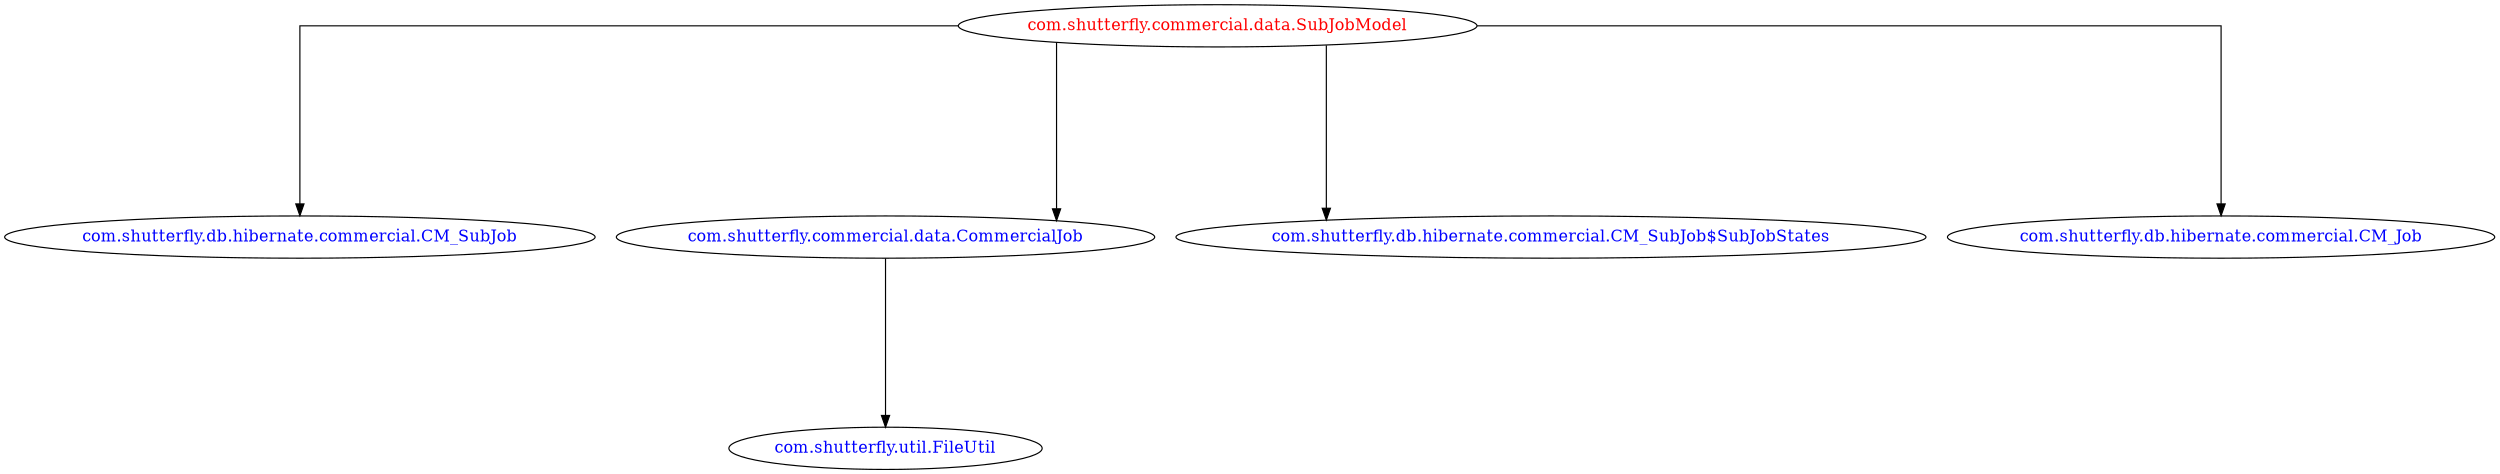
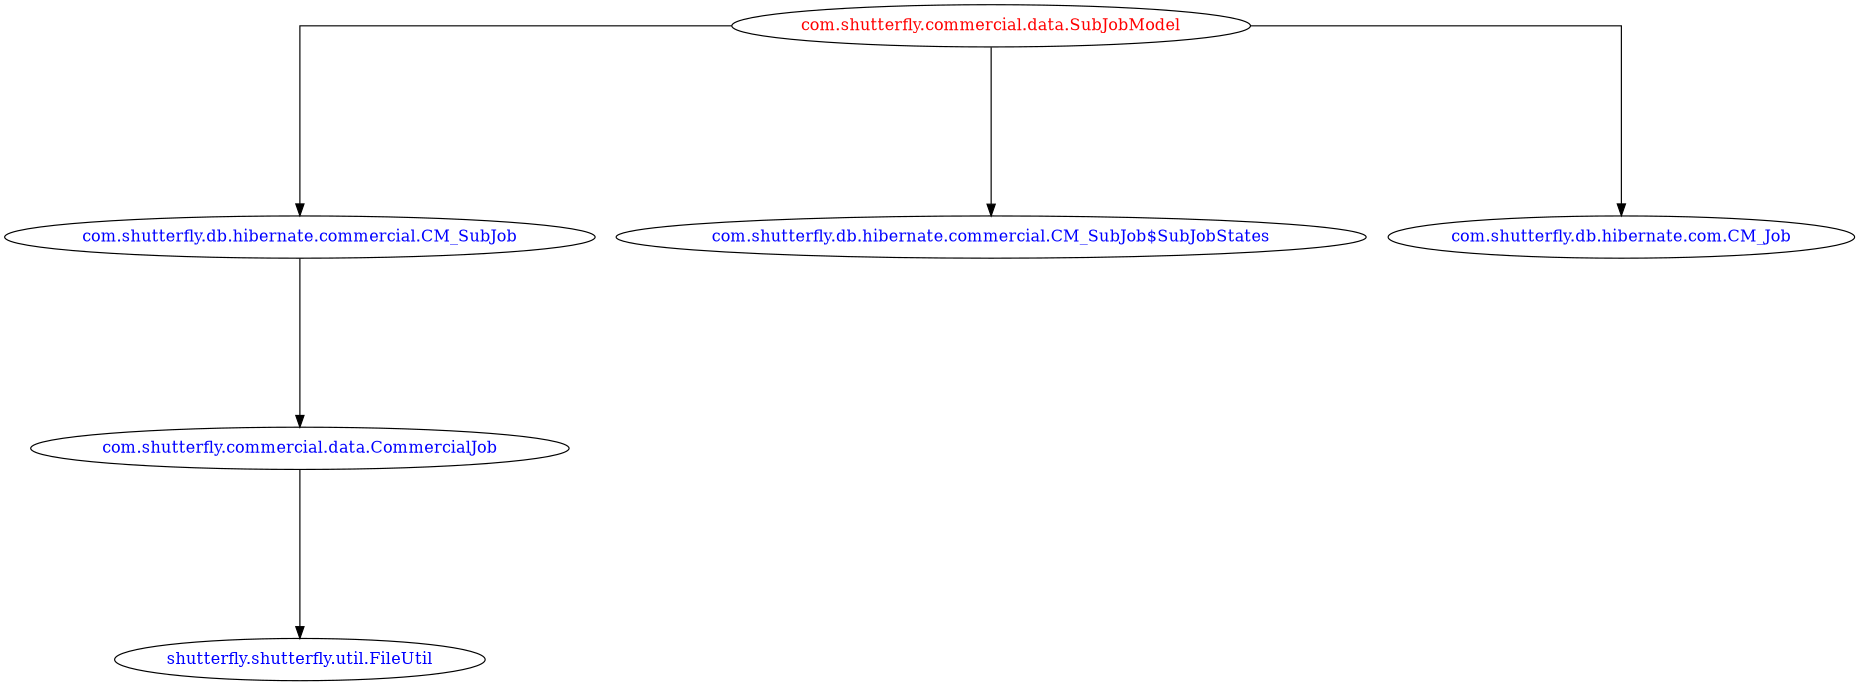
edge "com.shutterfly.commercial.data.SubJobModel" -> "com.shutterfly.commercial.data.CommercialJob": now "com.shutterfly.db.hibernate.commercial.CM_SubJob" -> "com.shutterfly.commercial.data.CommercialJob"
node "com.shutterfly.db.hibernate.commercial.CM_Job": label "com.shutterfly.db.hibernate.commercial.CM_Job" -> "com.shutterfly.db.hibernate.com.CM_Job"
node "com.shutterfly.util.FileUtil": label "com.shutterfly.util.FileUtil" -> "shutterfly.shutterfly.util.FileUtil"
